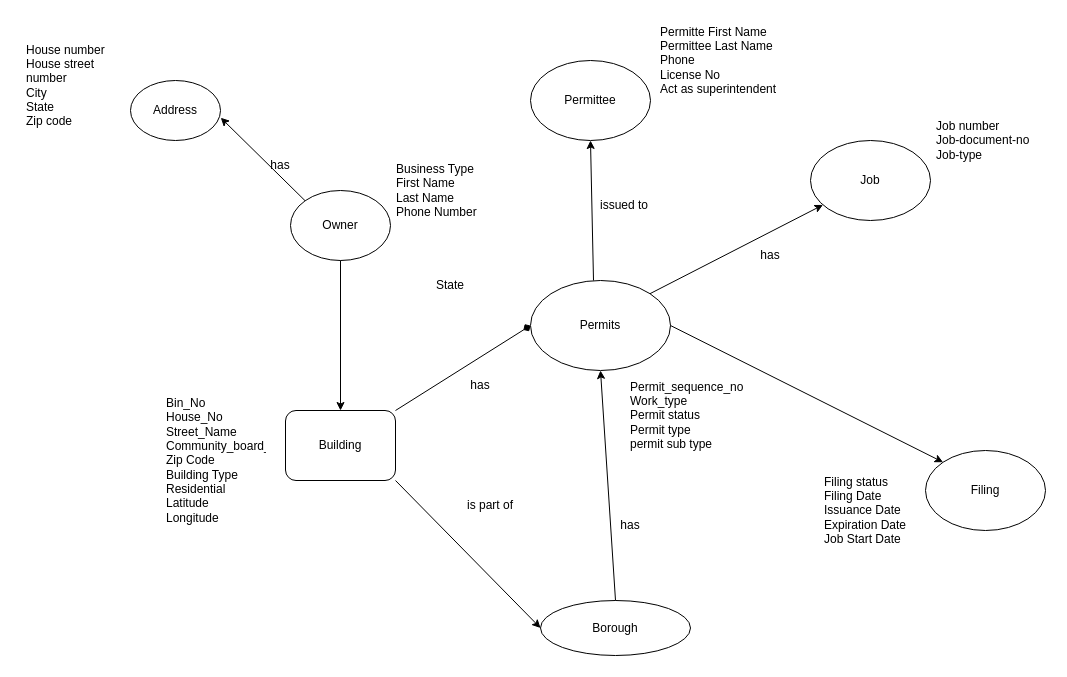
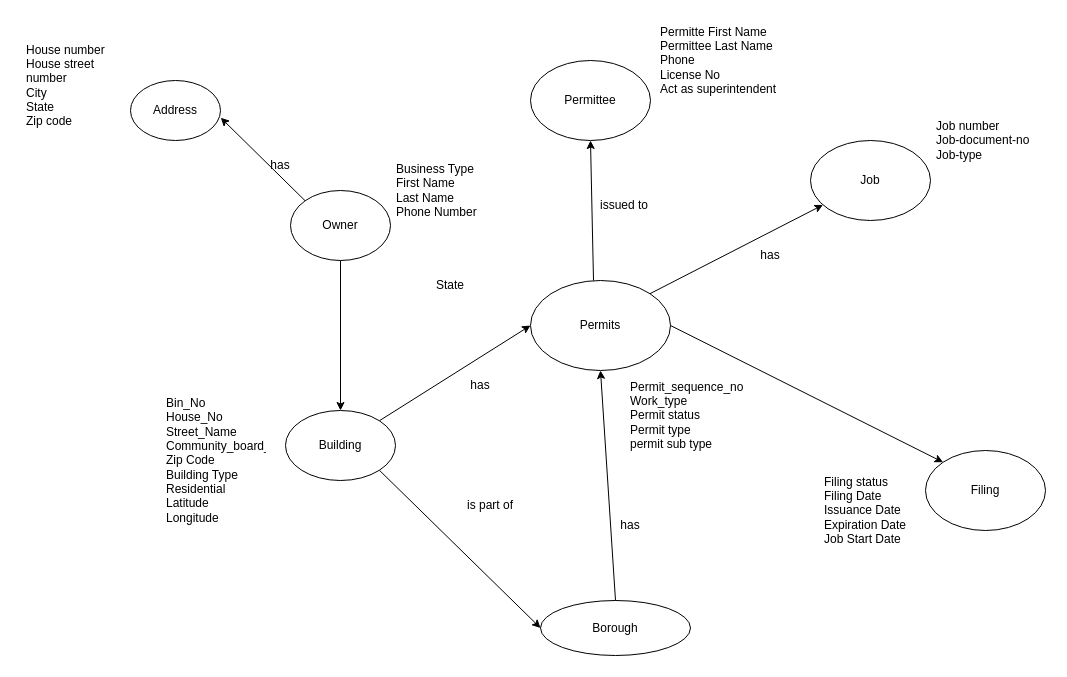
edge "Building" -> "Permits": arrowhead diamond -> classic
node "Building": shape rounded rectangle -> ellipse
